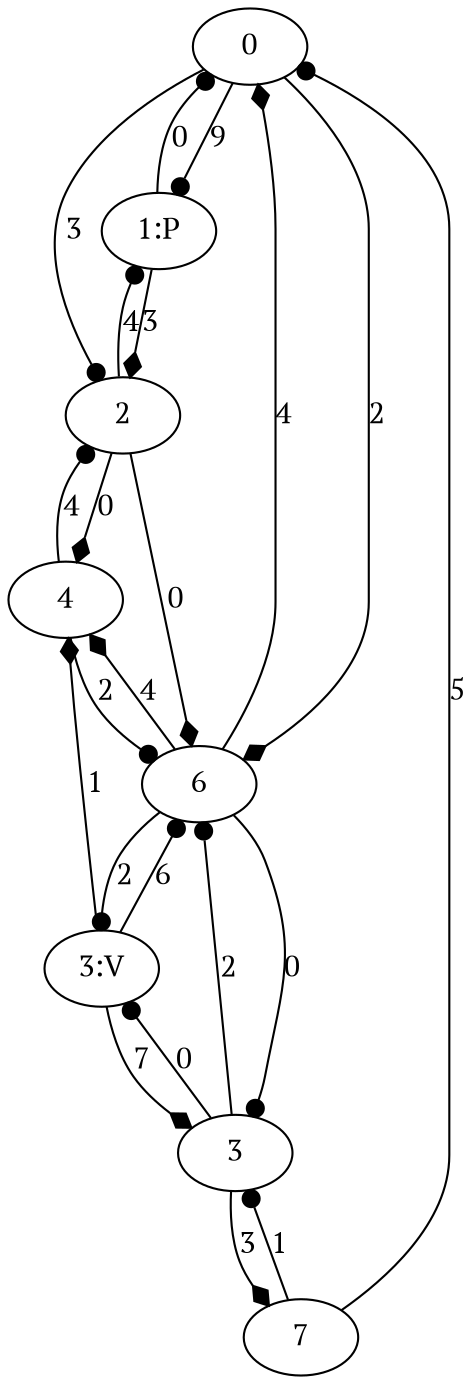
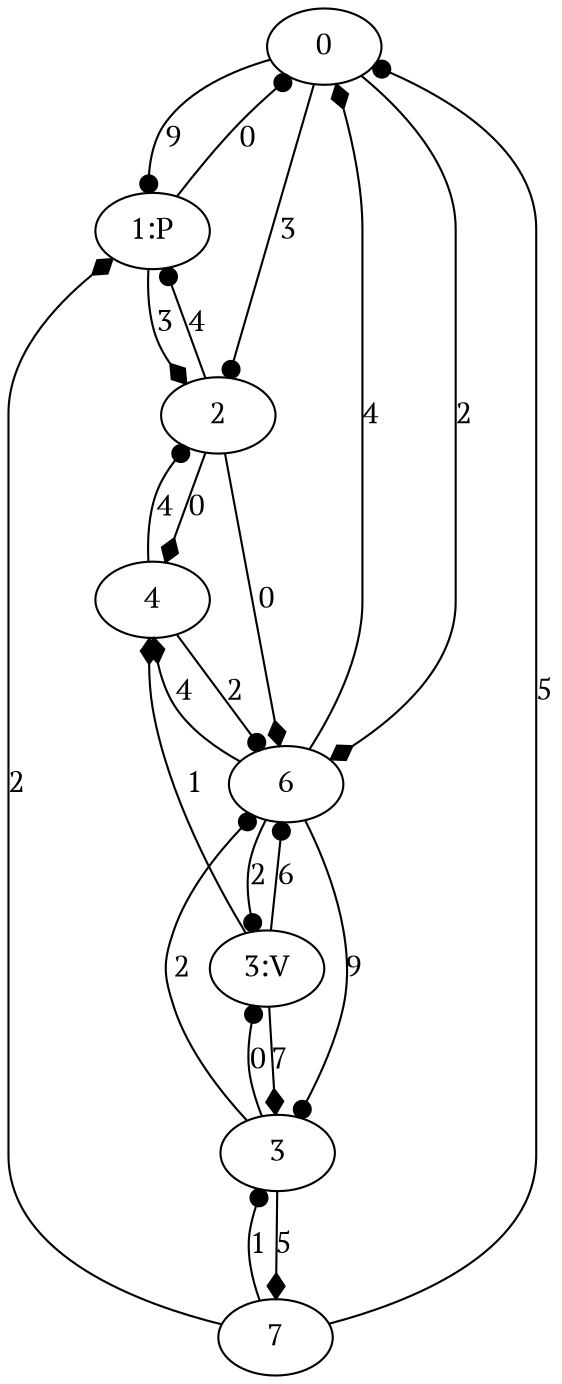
edge "7" -> "1:P": added, label "2"
edge "6" -> "3": label "0" -> "9"
edge "3" -> "7": label "3" -> "5"
